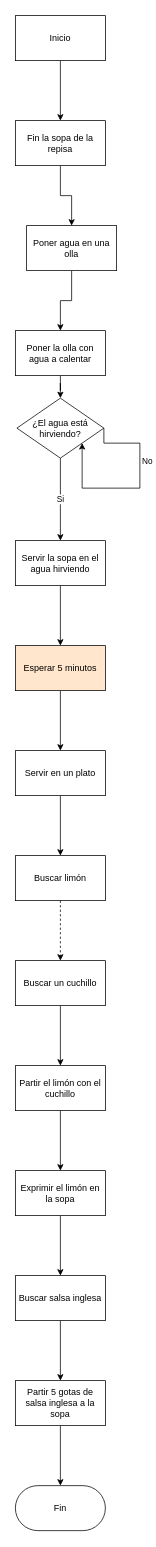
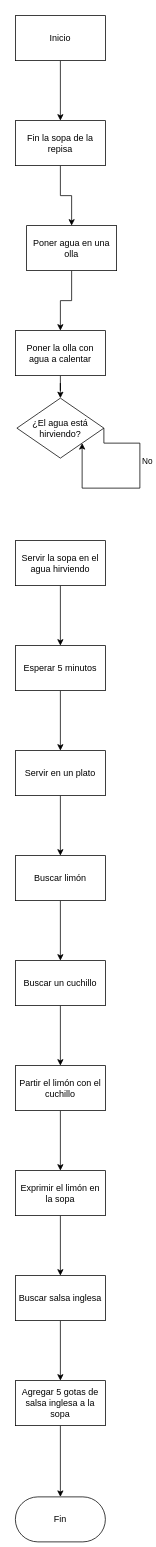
edge "¿El agua está hirviendo?" -> "Servir la sopa en el agua hirviendo": removed, label "Si"
node "Esperar 5 minutos": fillcolor #ffe6cc -> #ffffff
edge "Buscar limón" -> "Buscar un cuchillo": style dashed -> solid
node "Partir 5 gotas de salsa inglesa a la sopa": label "Partir 5 gotas de salsa inglesa a la sopa" -> "Agregar 5 gotas de salsa inglesa a la sopa"
node "Fin": moved (60, 1508) -> (60, 1519)
